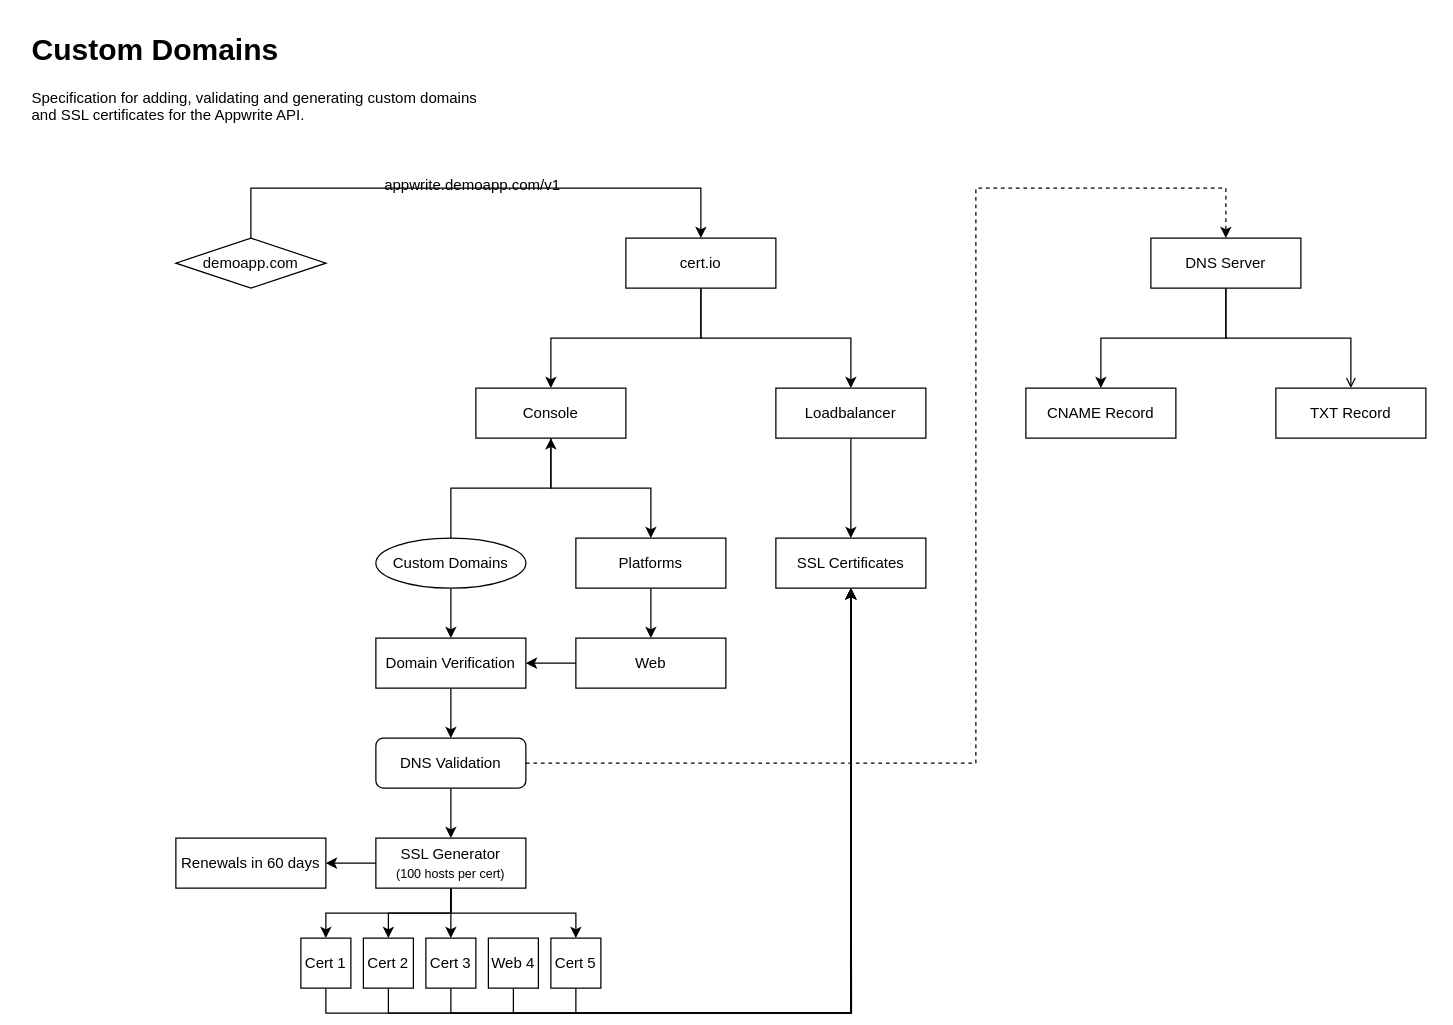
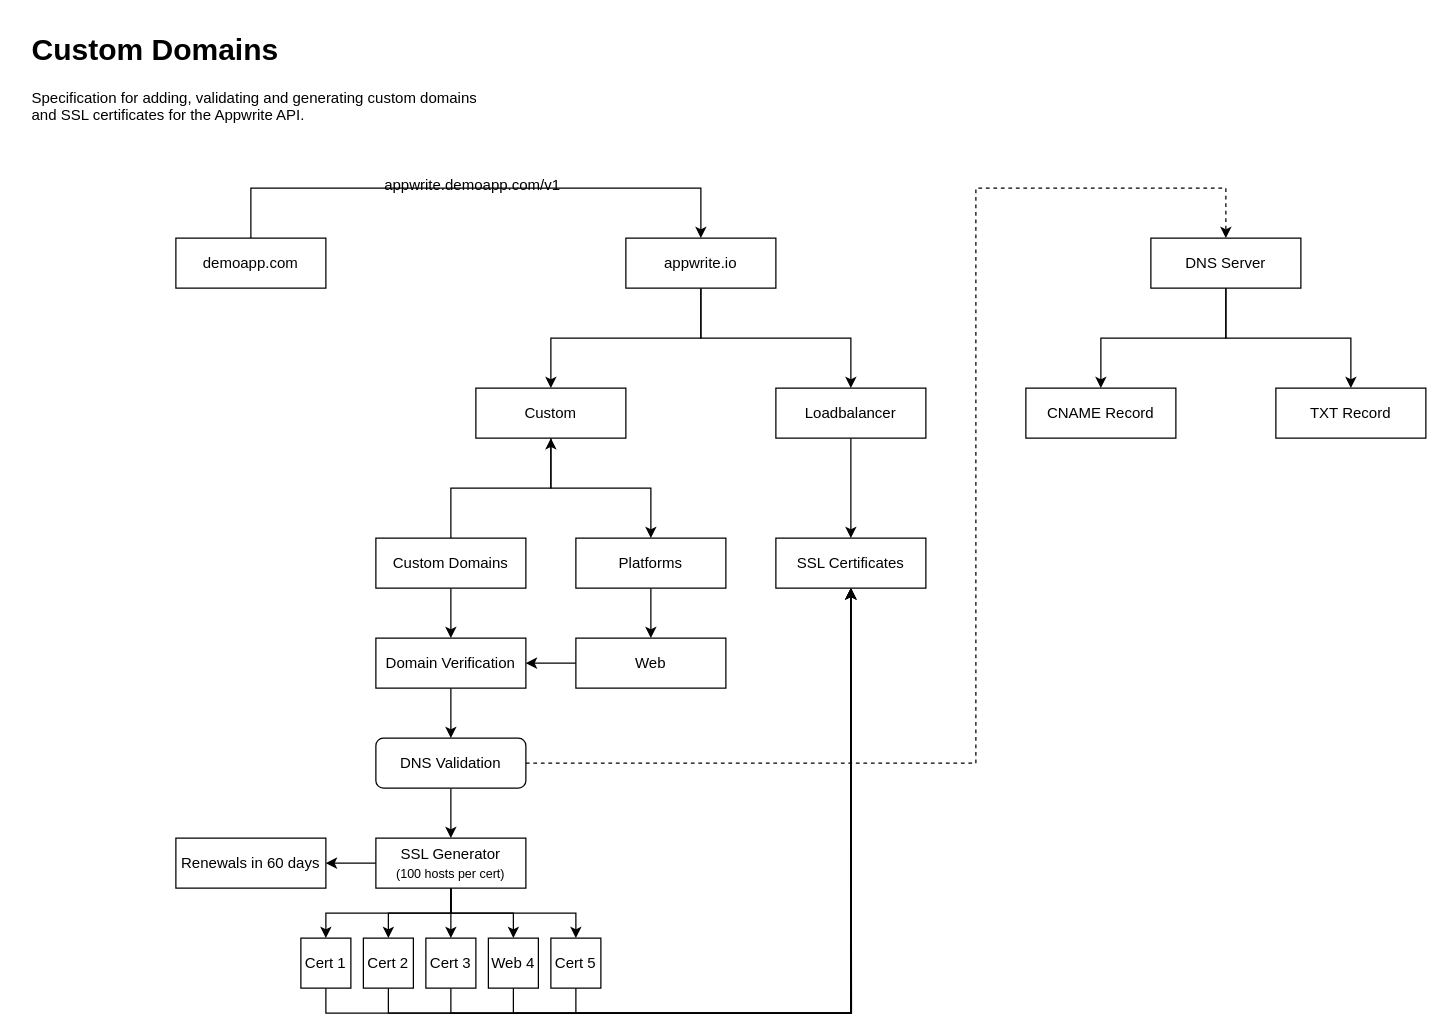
node "demoapp.com": shape diamond -> rectangle
node "cert.io": label "cert.io" -> "appwrite.io"
edge "DNS Server" -> "TXT Record": arrowhead open -> classic
node "Console": label "Console" -> "Custom"
node "Custom Domains": shape ellipse -> rectangle
edge "SSL Generator (100 hosts per cert)" -> "Web 4": added
